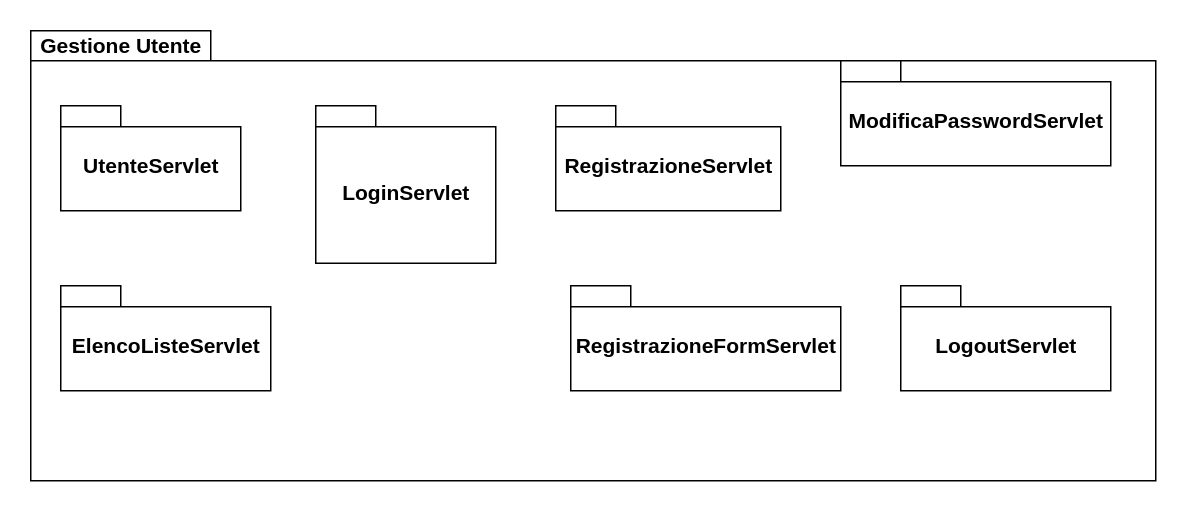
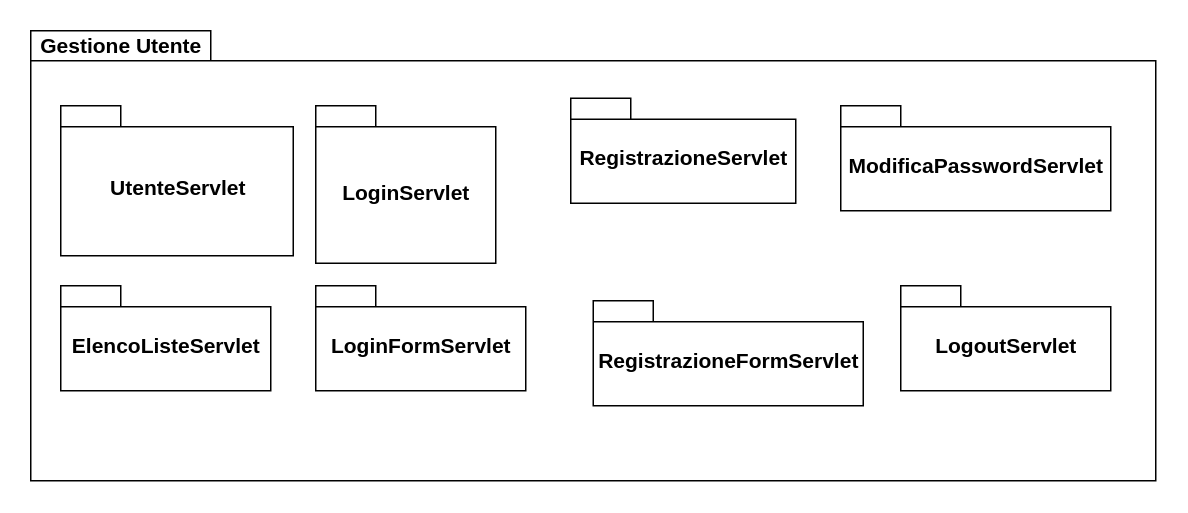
node "ModificaPasswordServlet": moved (976, 113) -> (976, 158)
node "UtenteServlet": size 180x105 -> 233x150
node "RegistrazioneServlet": moved (668, 158) -> (683, 151)
node "LoginFormServlet": added
node "RegistrazioneFormServlet": moved (706, 338) -> (728, 353)
